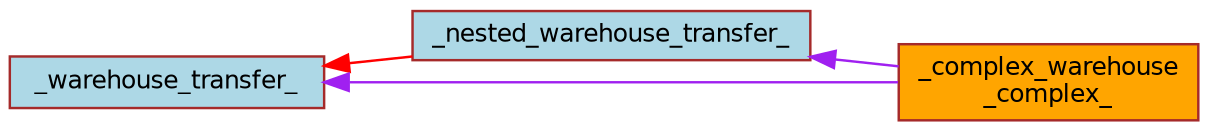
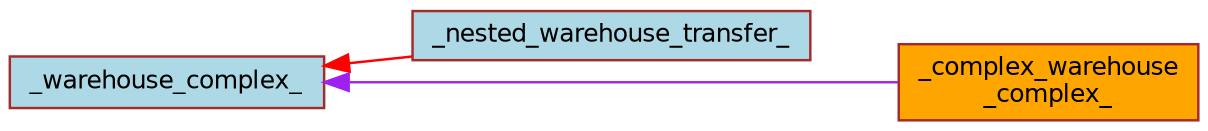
edge "_complex_warehouse _complex_" -> "_nested_warehouse_transfer_": removed
node "_warehouse_transfer_": label "_warehouse_transfer_" -> "_warehouse_complex_"
